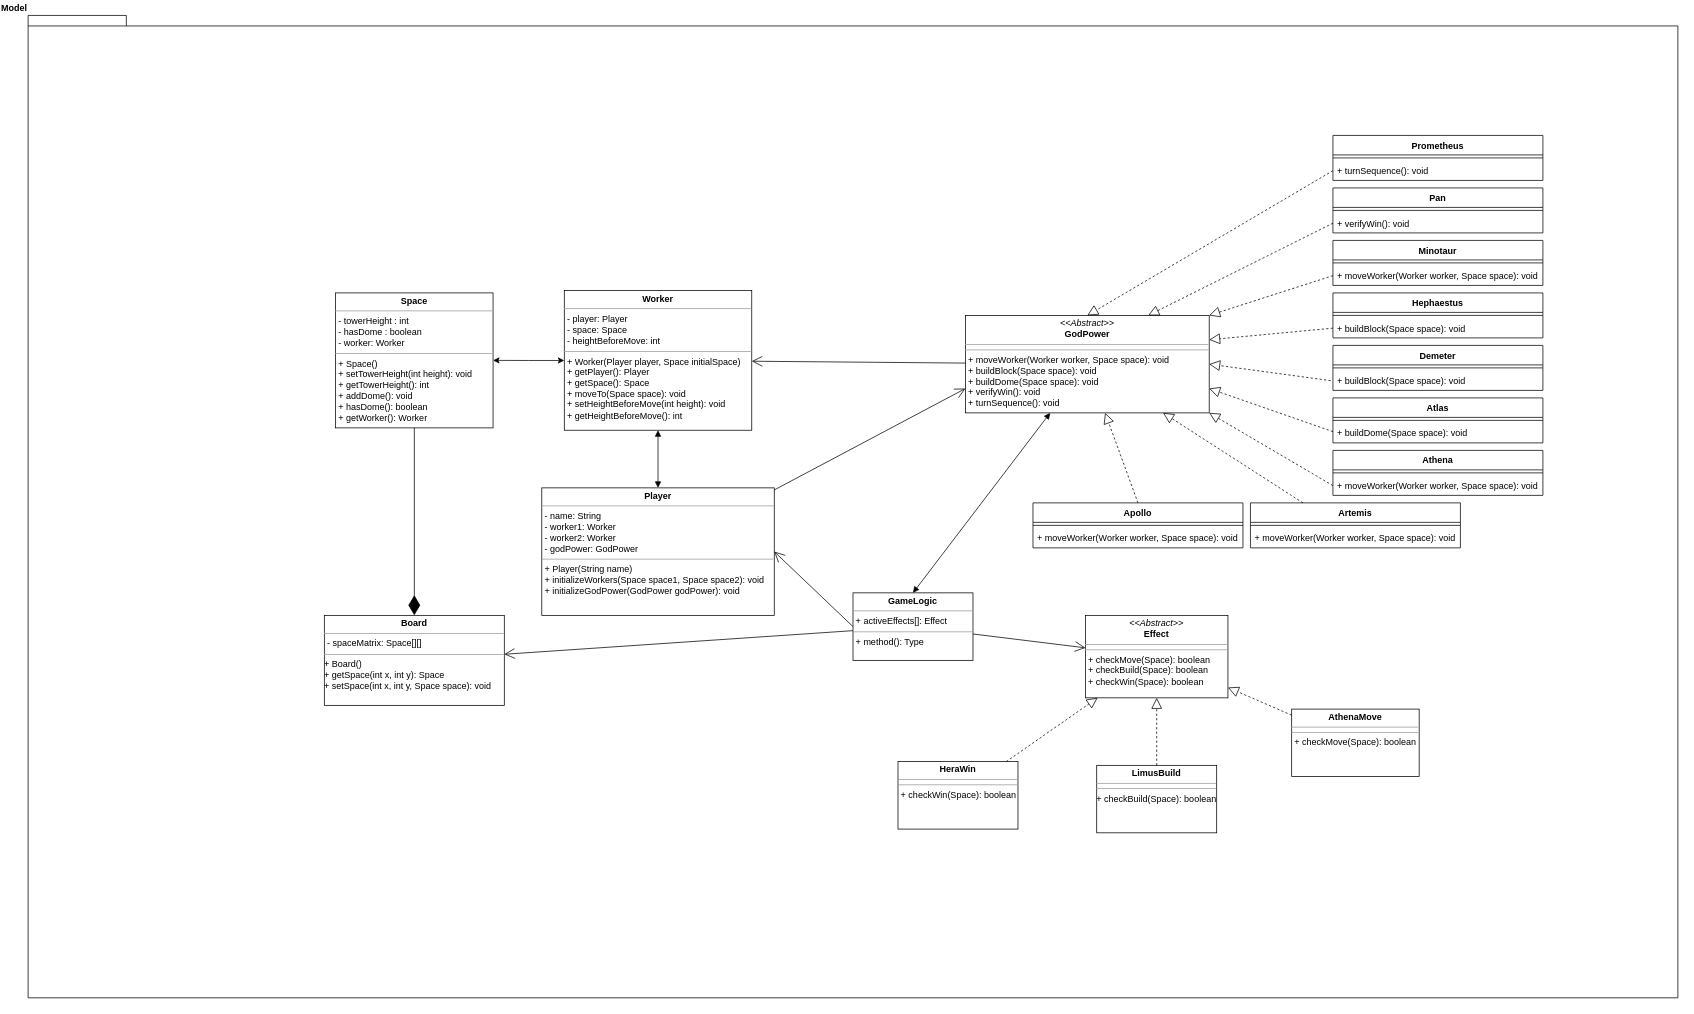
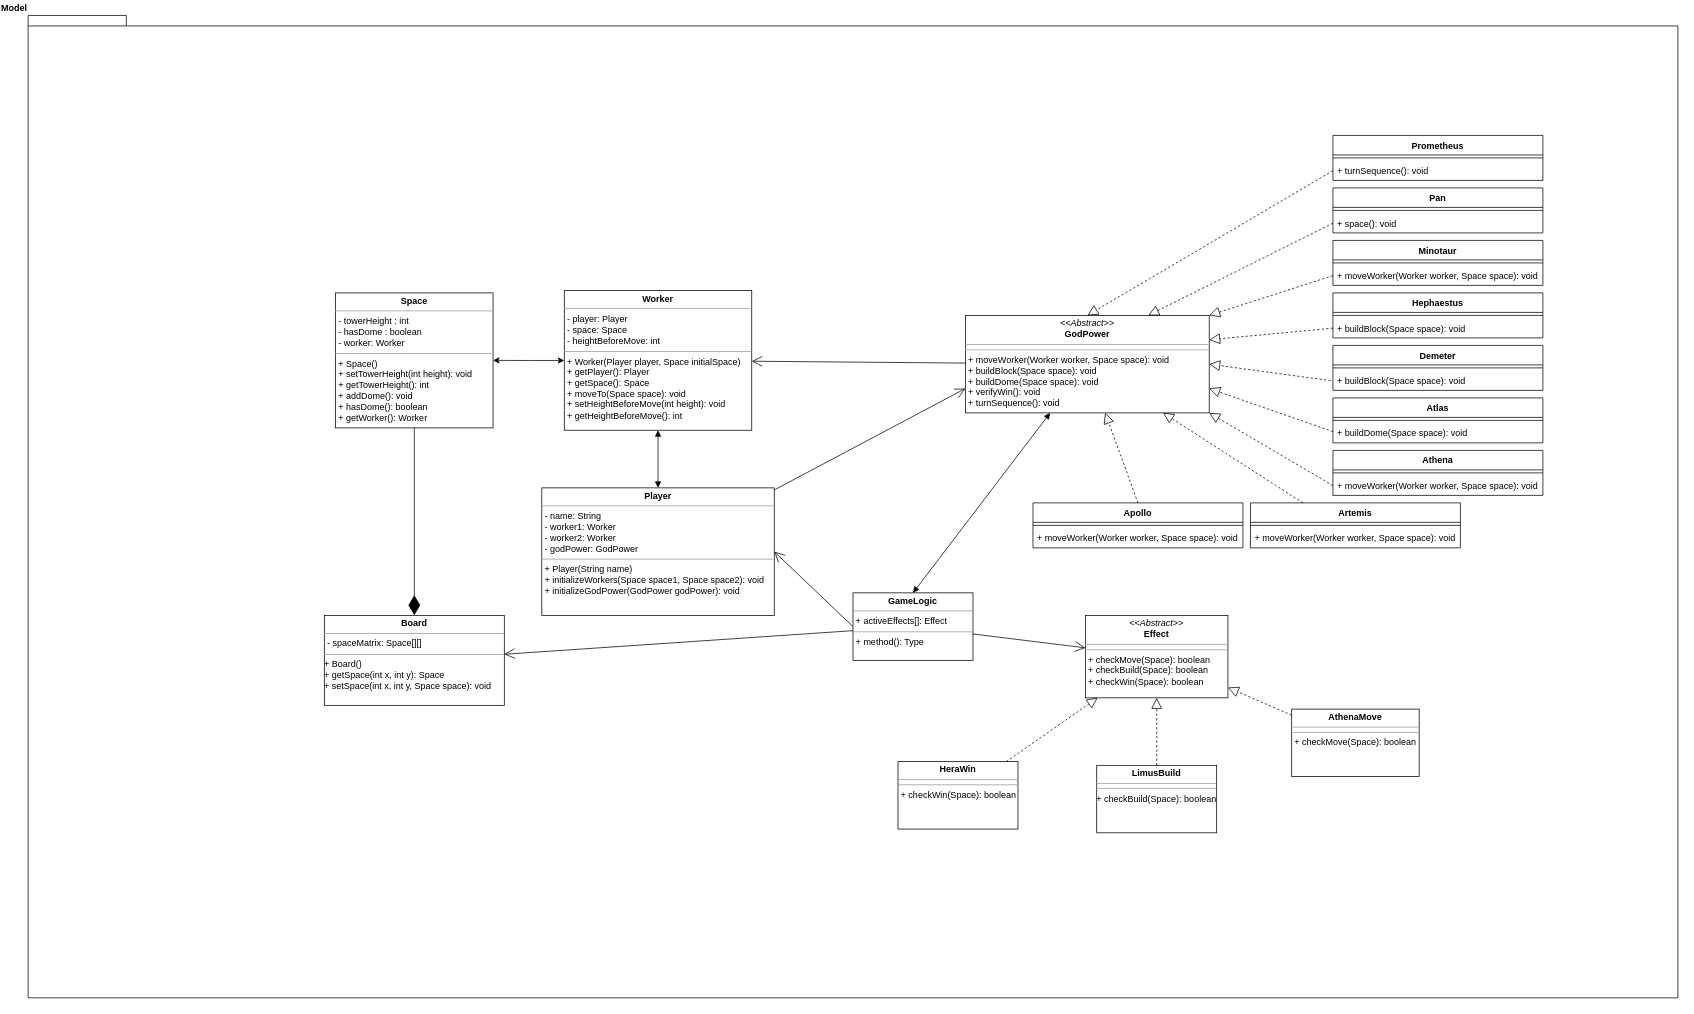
node "+ verifyWin(): void": label "+ verifyWin(): void" -> "+ space(): void"
